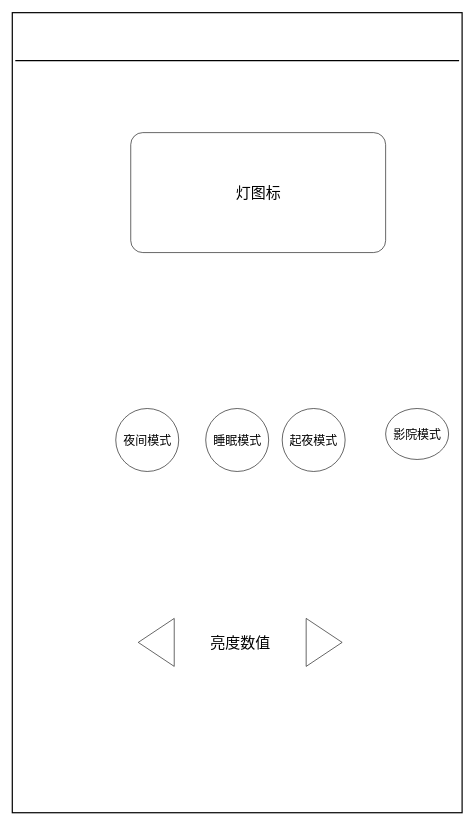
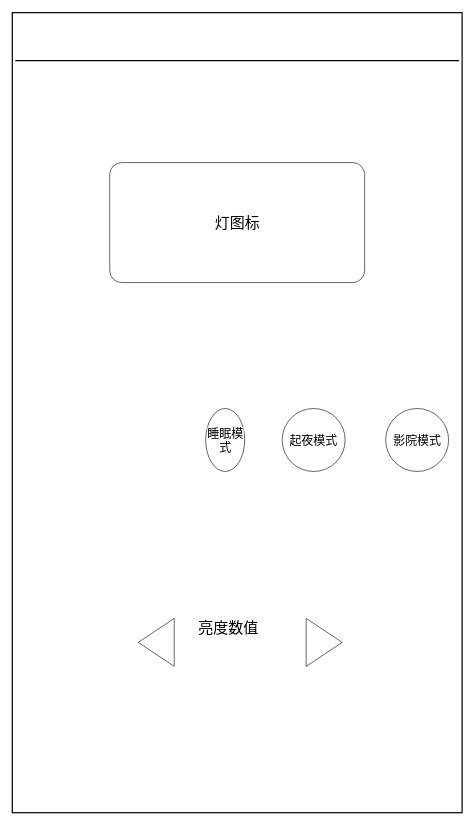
node "灯图标": moved (258, 192) -> (237, 222)
node "影院模式": size 63x51 -> 63x63
node "夜间模式": removed
node "睡眠模式": size 63x63 -> 39x63
node "亮度数值": moved (240, 642) -> (228, 627)
